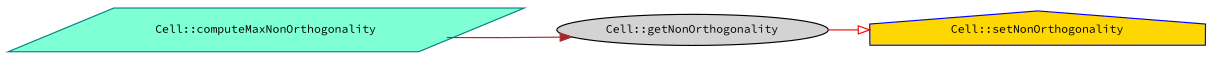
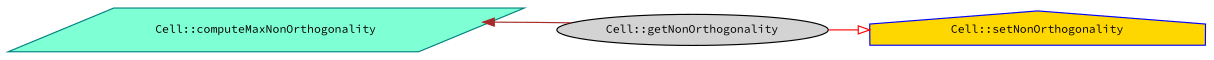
edge "Cell::computeMaxNonOrthogonality" -> "Cell::getNonOrthogonality": reversed
